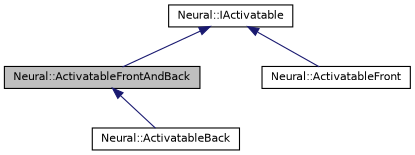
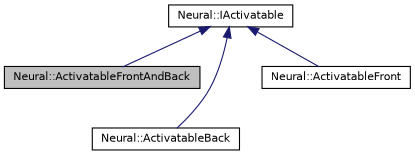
edge "Neural::ActivatableBack" -> "Neural::ActivatableFrontAndBack": now "Neural::ActivatableBack" -> "Neural::IActivatable"
